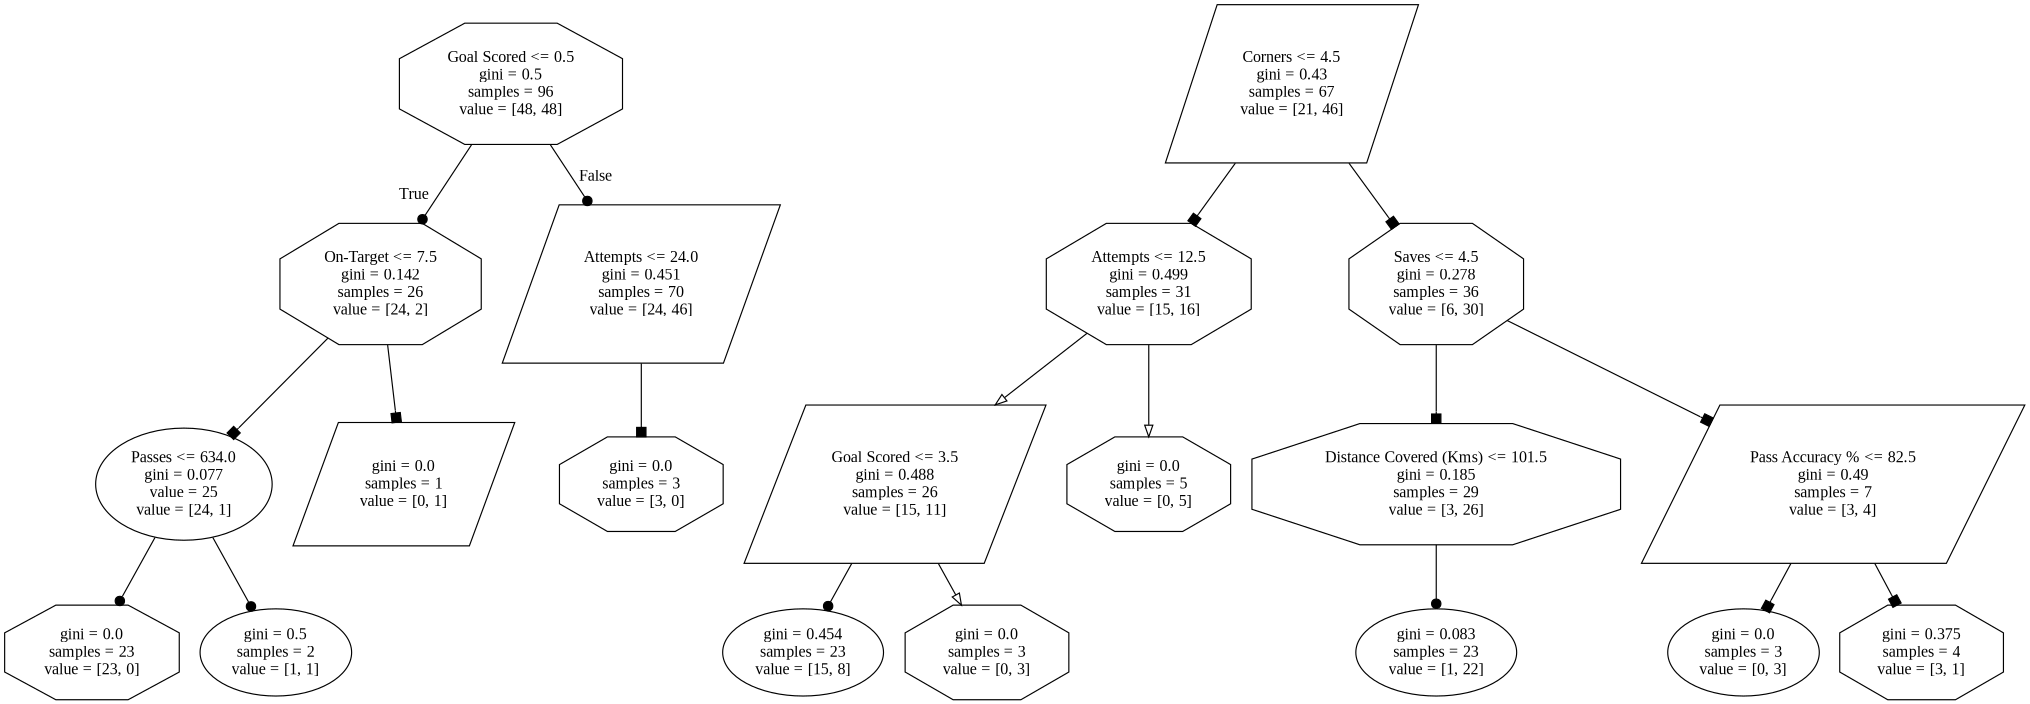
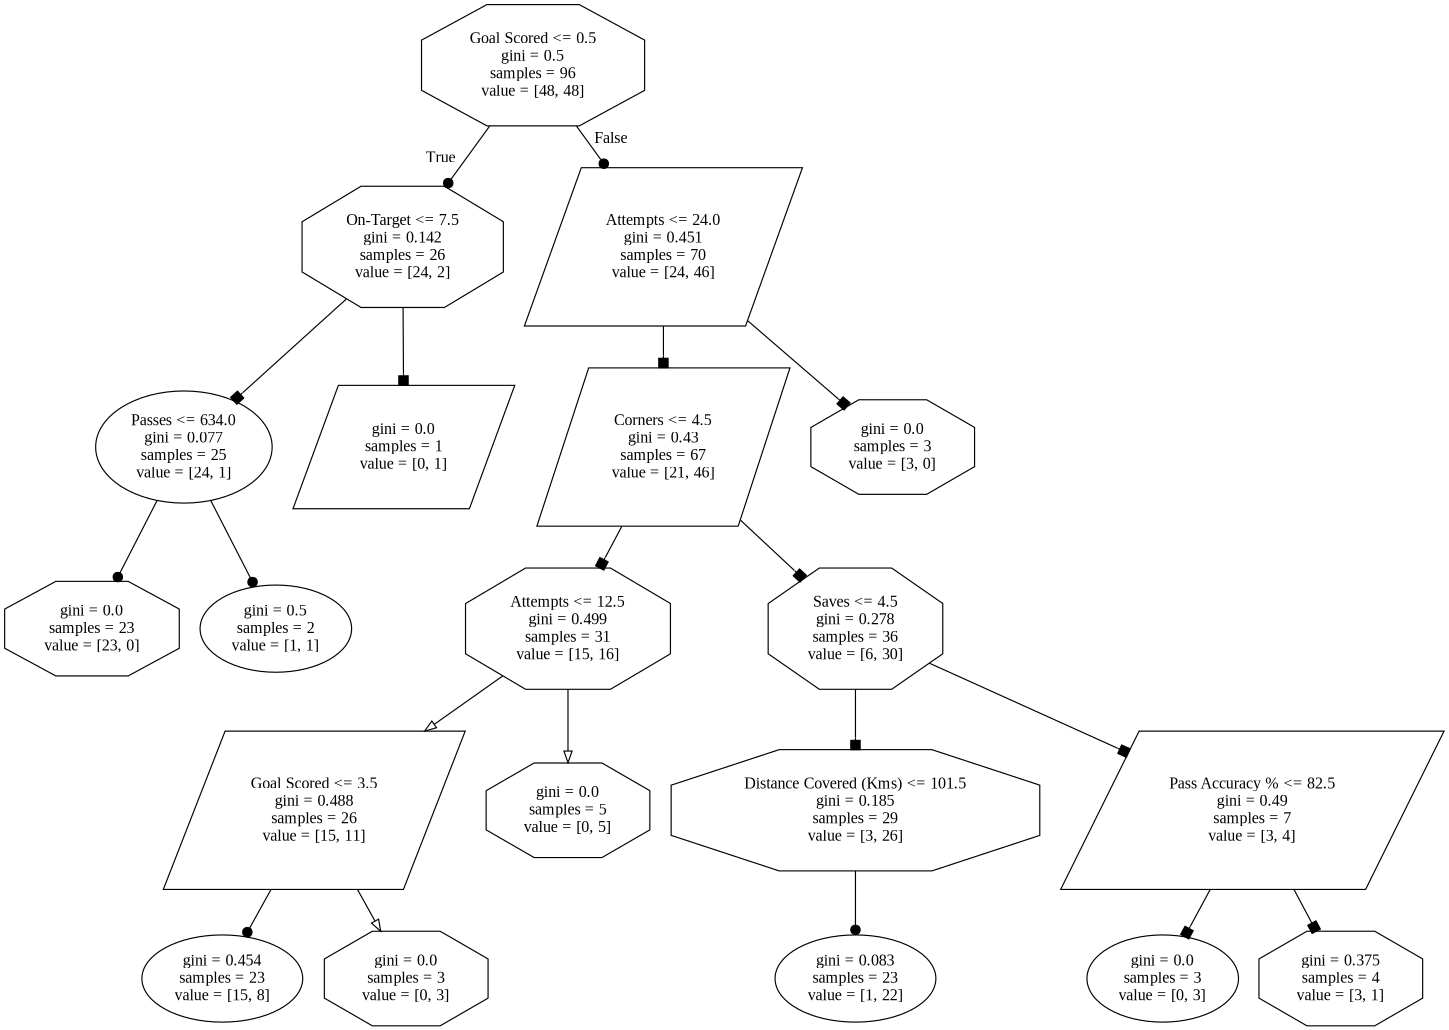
edge "Attempts <= 24.0 gini = 0.451 samples = 70 value = [24, 46]" -> "Corners <= 4.5 gini = 0.43 samples = 67 value = [21, 46]": added
node "Passes <= 634.0 gini = 0.077 value = 25 value = [24, 1]": label "Passes <= 634.0 gini = 0.077 value = 25 value = [24, 1]" -> "Passes <= 634.0 gini = 0.077 samples = 25 value = [24, 1]"
